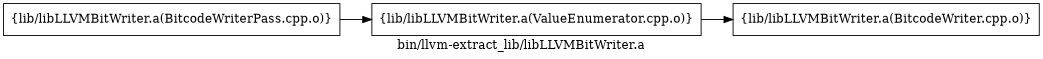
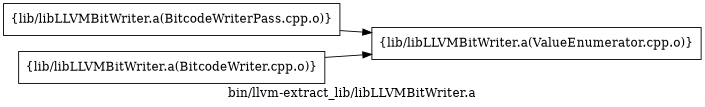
edge "{lib/libLLVMBitWriter.a(ValueEnumerator.cpp.o)}" -> "{lib/libLLVMBitWriter.a(BitcodeWriter.cpp.o)}": reversed
